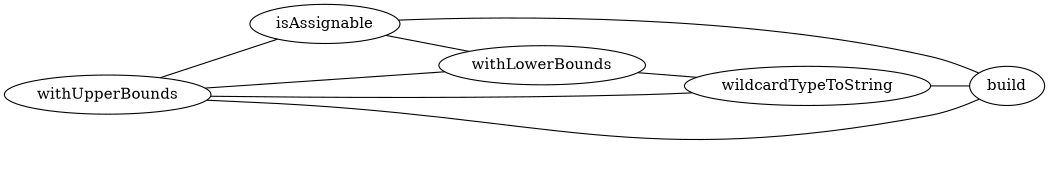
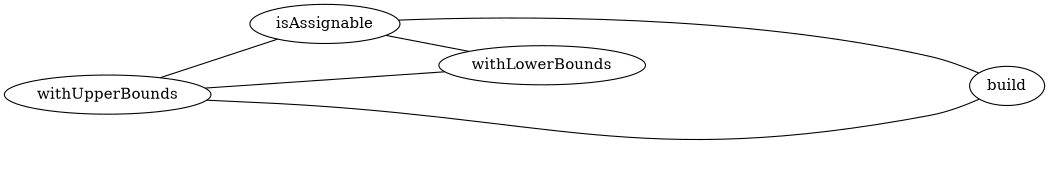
node "wildcardTypeToString": removed
